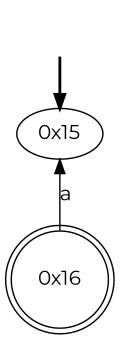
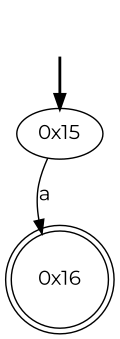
edge "0x16" -> "0x15": reversed
